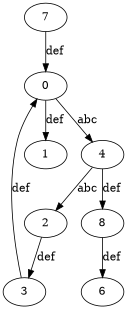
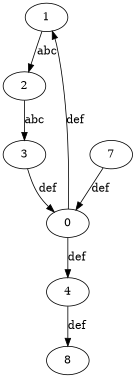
edge "0" -> "4": label "abc" -> "def"
edge "4" -> "2": now "1" -> "2"
edge "2" -> "3": label "def" -> "abc"
node "6": removed
